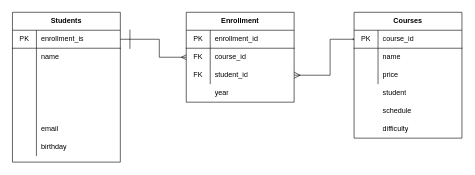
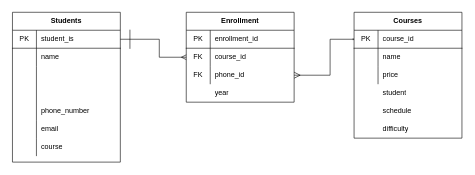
node "enrollment_is": label "enrollment_is" -> "student_is"
node "student_id": label "student_id" -> "phone_id"
node "phone_number": added
node "birthday": label "birthday" -> "course"
